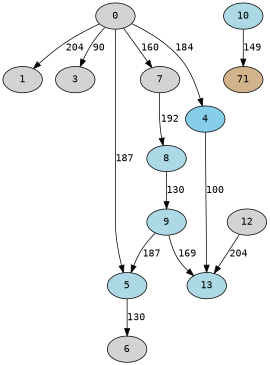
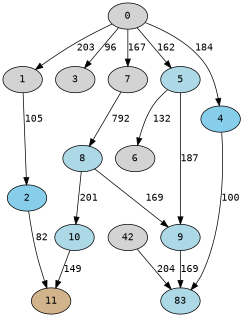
edge "0" -> "1": label "204" -> "203"
edge "0" -> "3": label "90" -> "96"
edge "0" -> "7": label "160" -> "167"
node "71": label "71" -> "11"
edge "7" -> "8": label "192" -> "792"
edge "0" -> "5": label "187" -> "162"
edge "8" -> "9": label "130" -> "169"
edge "8" -> "10": added, label "201"
node "2": added
node "12": label "12" -> "42"
edge "9" -> "5": reversed
node "13": label "13" -> "83"
edge "5" -> "6": label "130" -> "132"
